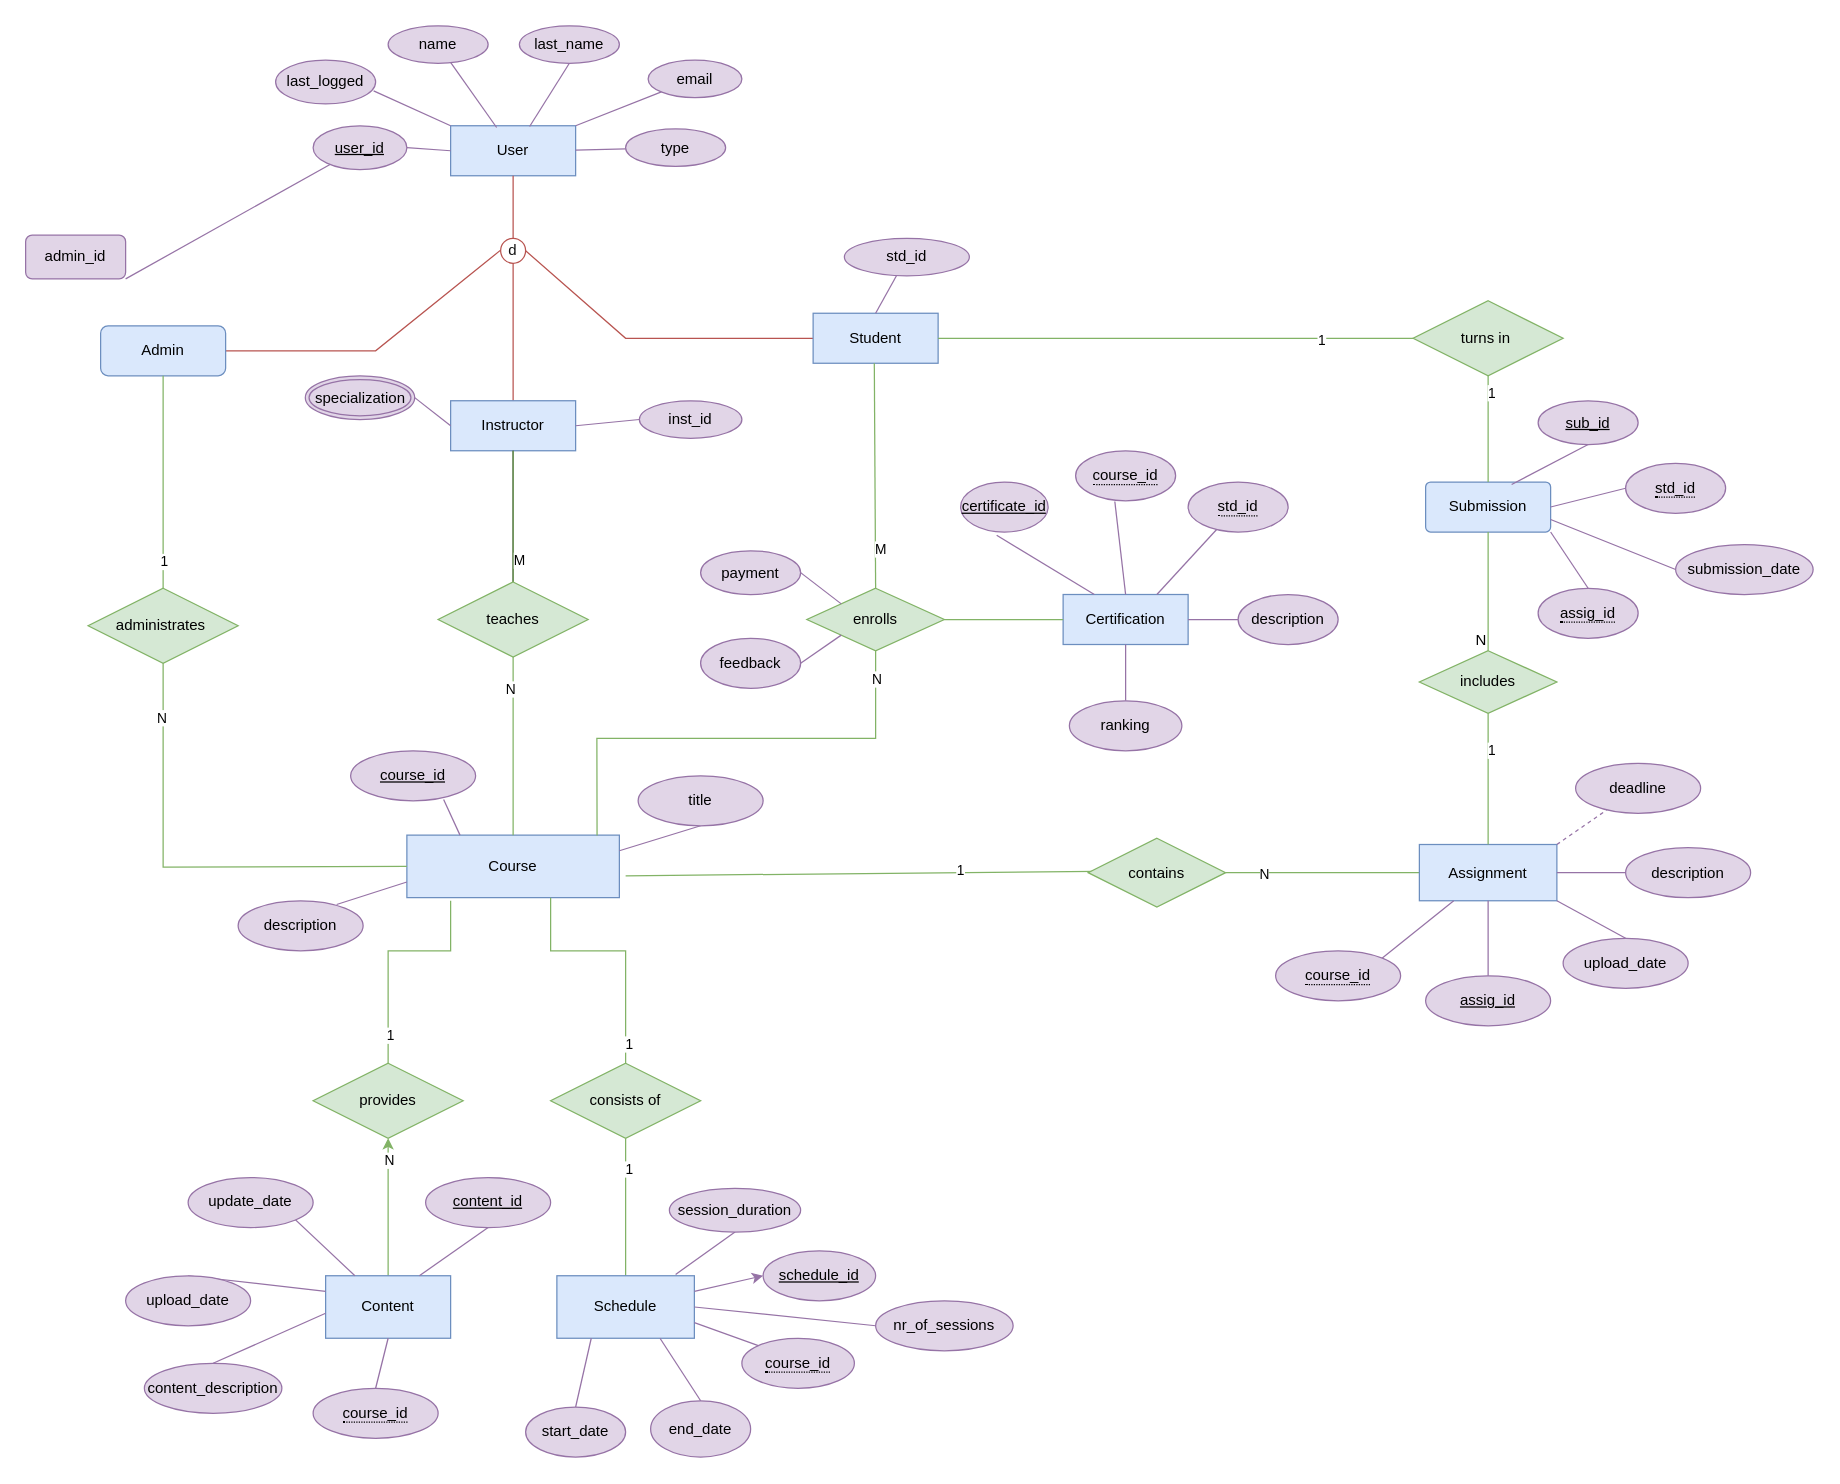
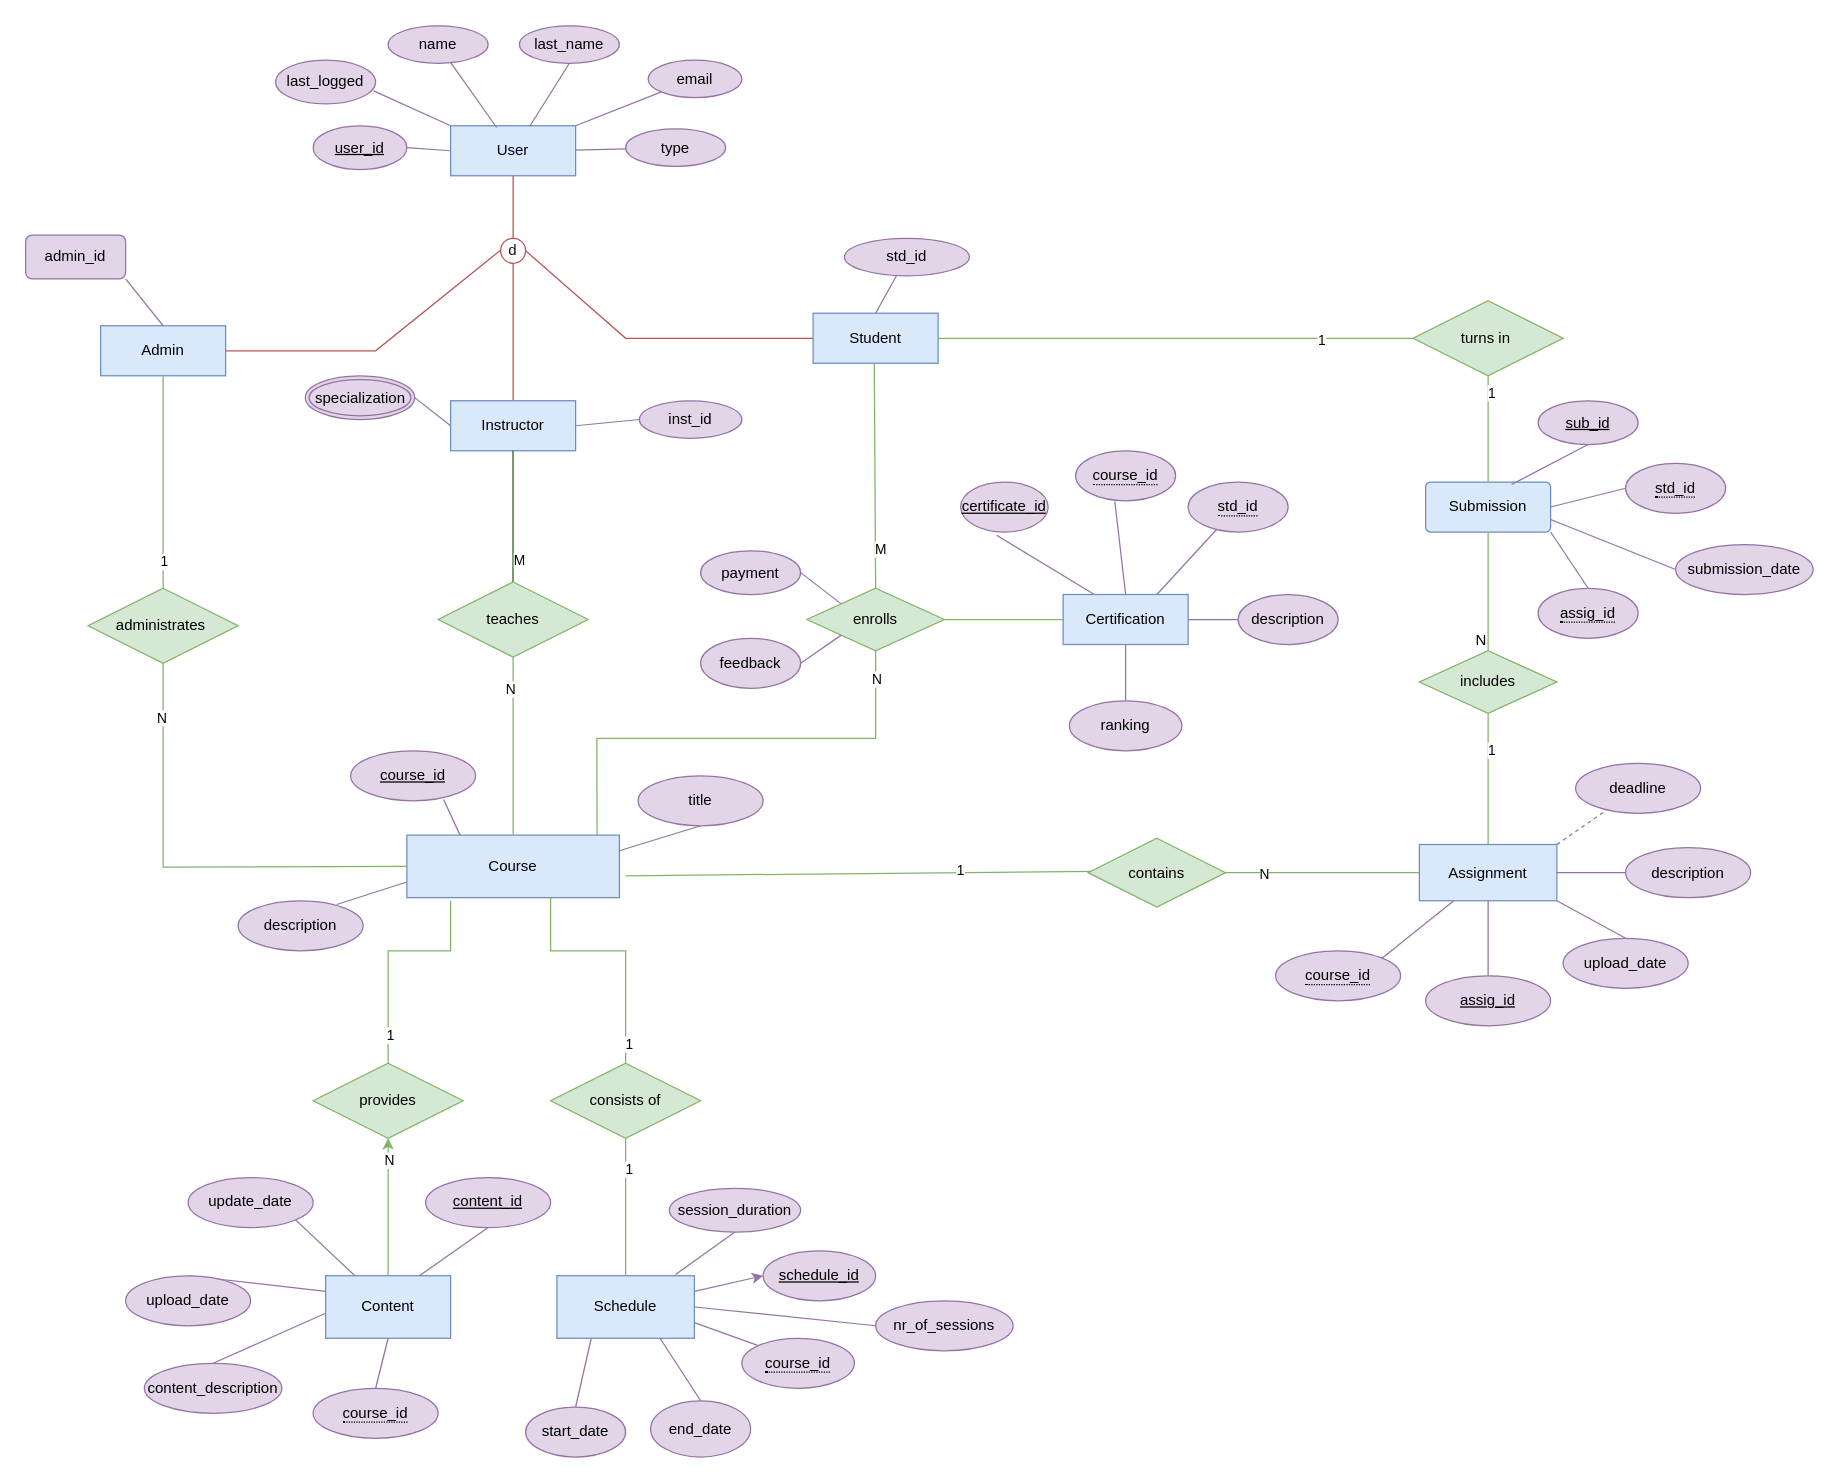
edge "user_id" -- "admin_id": now "Admin" -- "admin_id"
node "Admin": shape rounded rectangle -> rectangle
